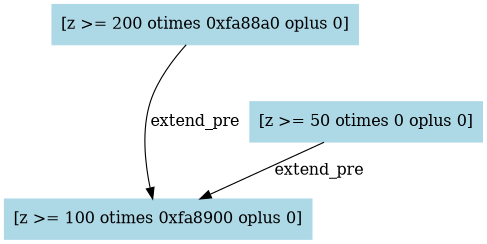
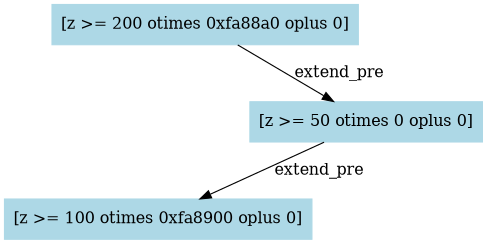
edge "[z >= 200 otimes 0xfa88a0 oplus 0]" -> "[z >= 100 otimes 0xfa8900 oplus 0]": now "[z >= 200 otimes 0xfa88a0 oplus 0]" -> "[z >= 50 otimes 0 oplus 0]"
